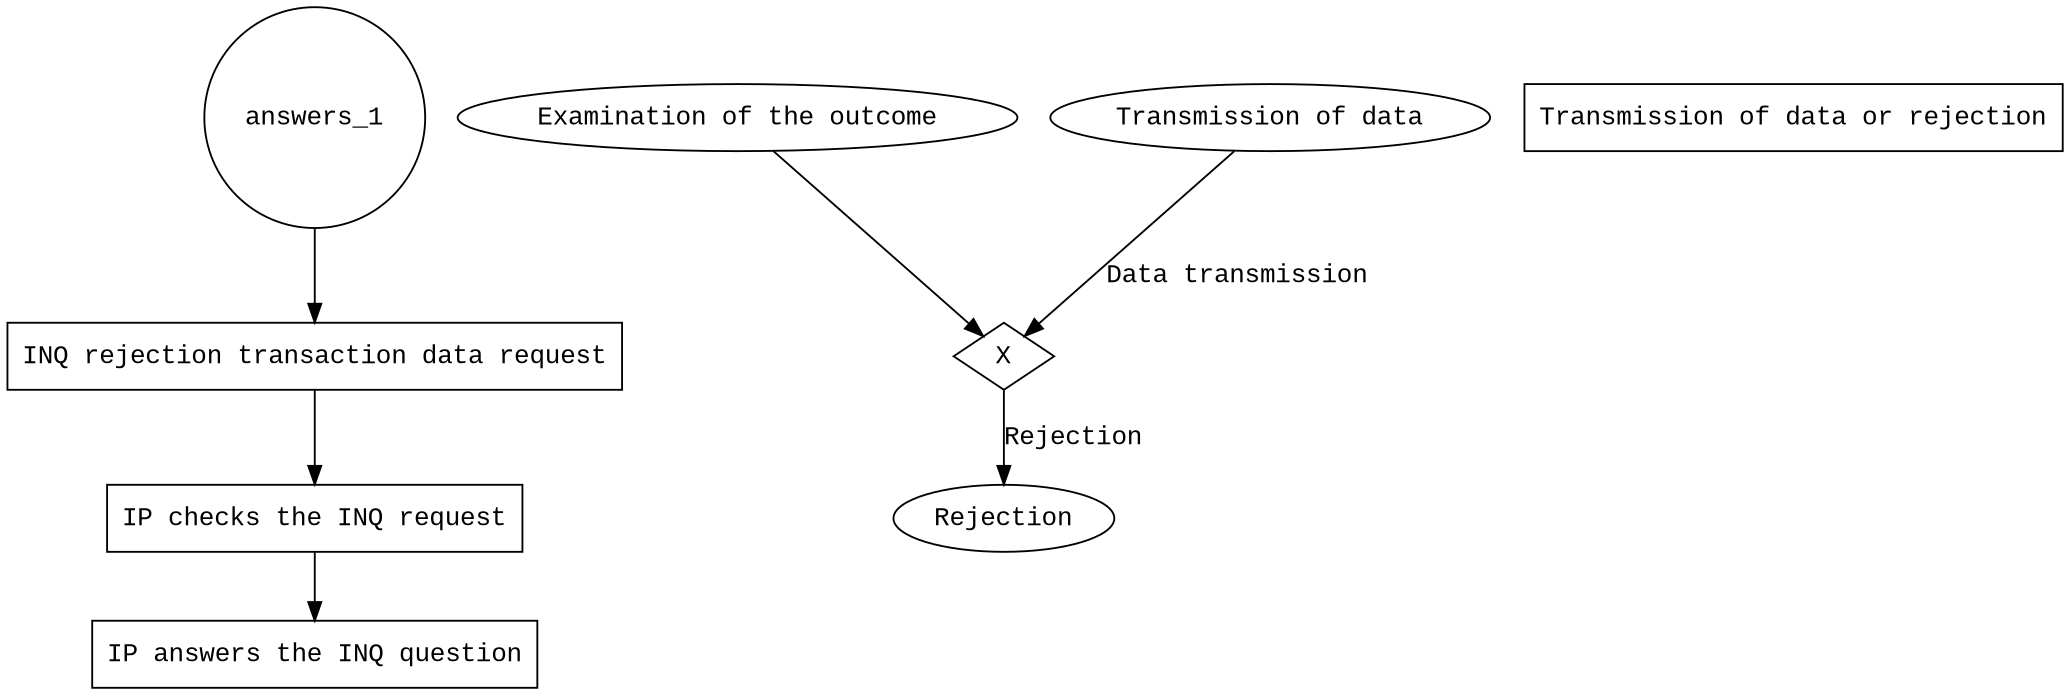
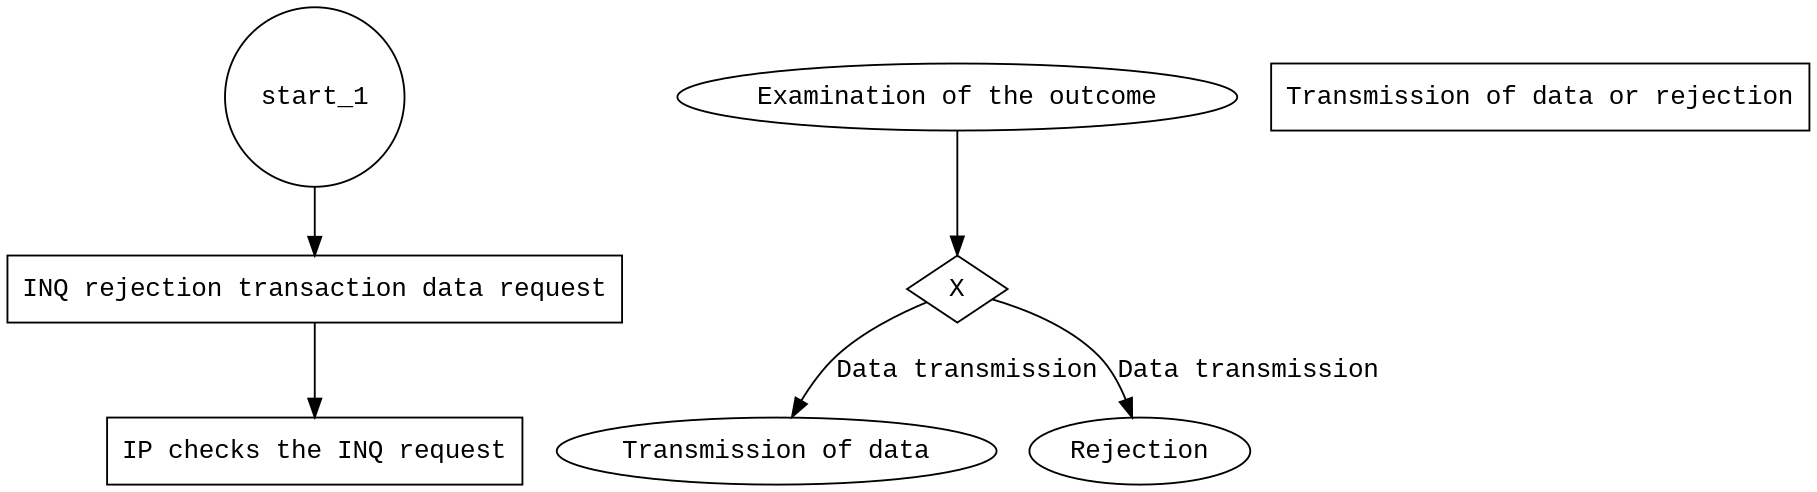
node "answers_1": label "answers_1" -> "start_1"
edge "Transmission of data" -> "X": reversed
edge "X" -> "Rejection": label "Rejection" -> "Data transmission"
node "IP answers the INQ question": removed
